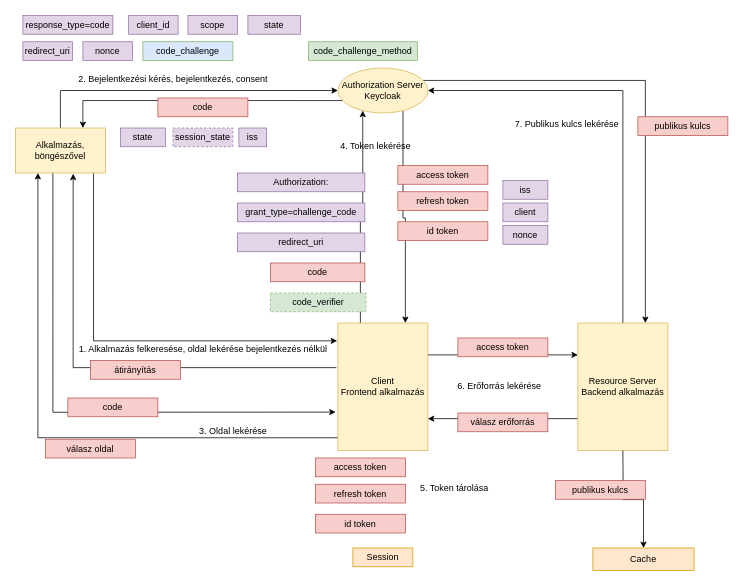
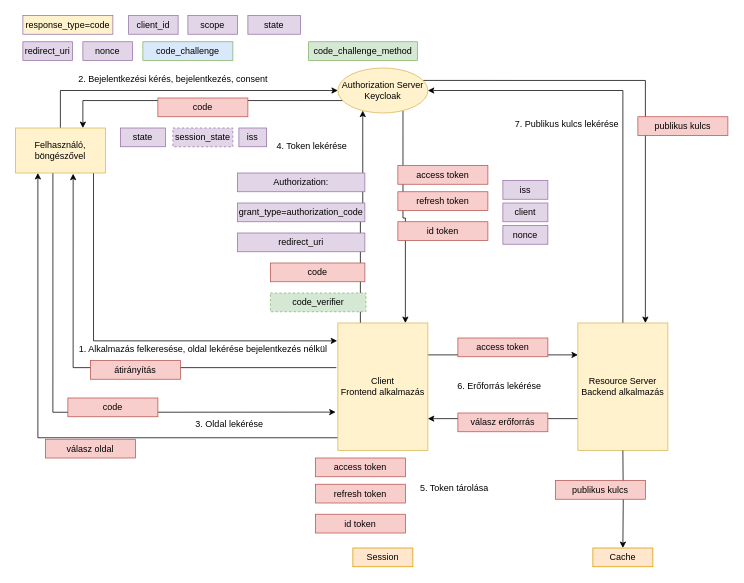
node "response_type=code": fillcolor #e1d5e7 -> #fff2cc
node "4. Token lekérése": moved (375, 147) -> (312, 147)
node "Alkalmazás, böngészővel": label "Alkalmazás, böngészővel" -> "Felhasználó, böngészővel"
node "grant_type=challenge_code": label "grant_type=challenge_code" -> "grant_type=authorization_code"
node "3. Oldal lekérése": moved (233, 432) -> (229, 424)
node "Cache": size 101x23 -> 60x19
